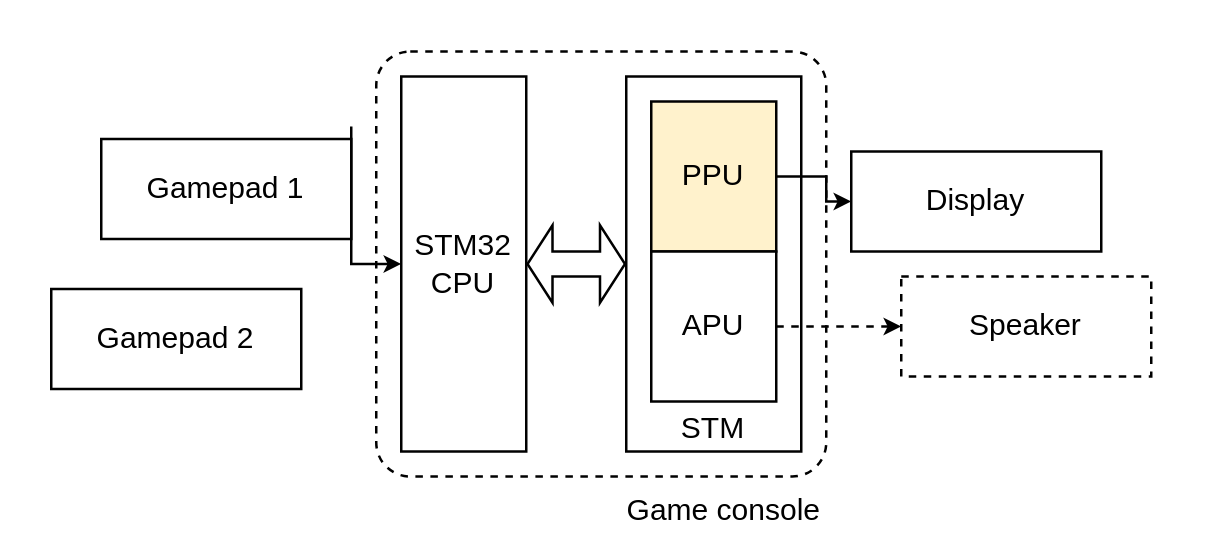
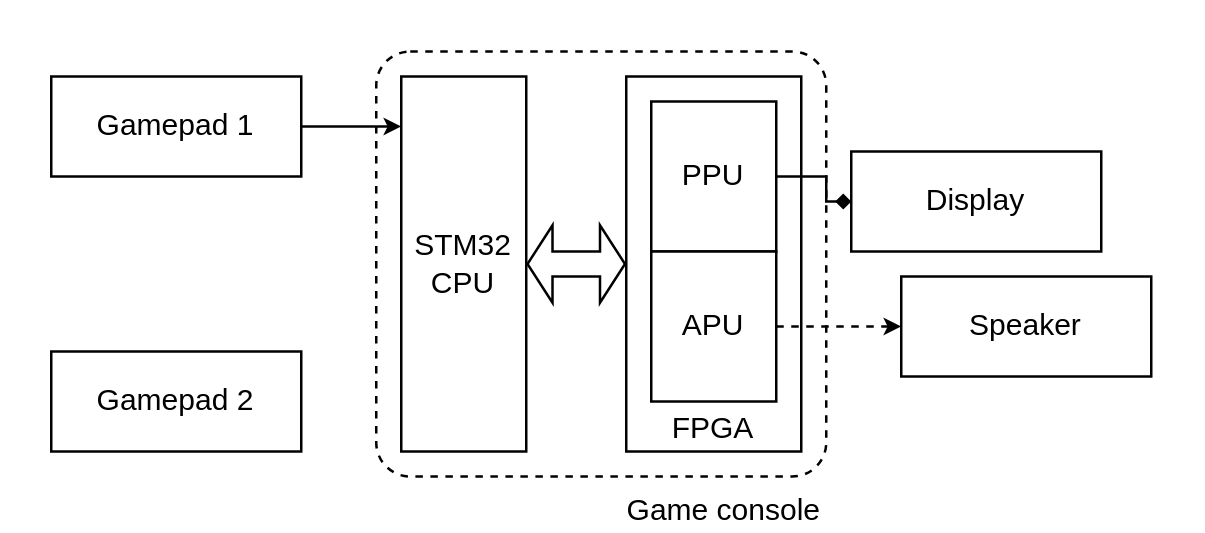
node "PPU": fillcolor #fff2cc -> #ffffff
node "Gamepad 1": moved (226, 189) -> (176, 126)
edge "PPU" -> "Display": arrowhead classic -> diamond
node "Speaker": style dashed -> solid
node "Gamepad 2": moved (176, 339) -> (176, 401)
node "STM": label "STM" -> "FPGA"
